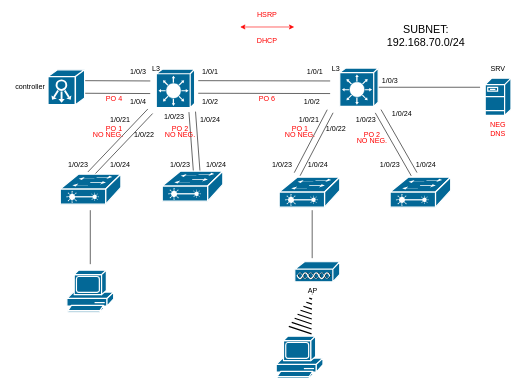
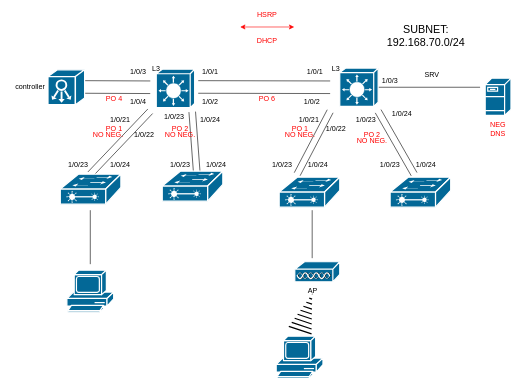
node "SRV": moved (498, 69) -> (432, 75)
